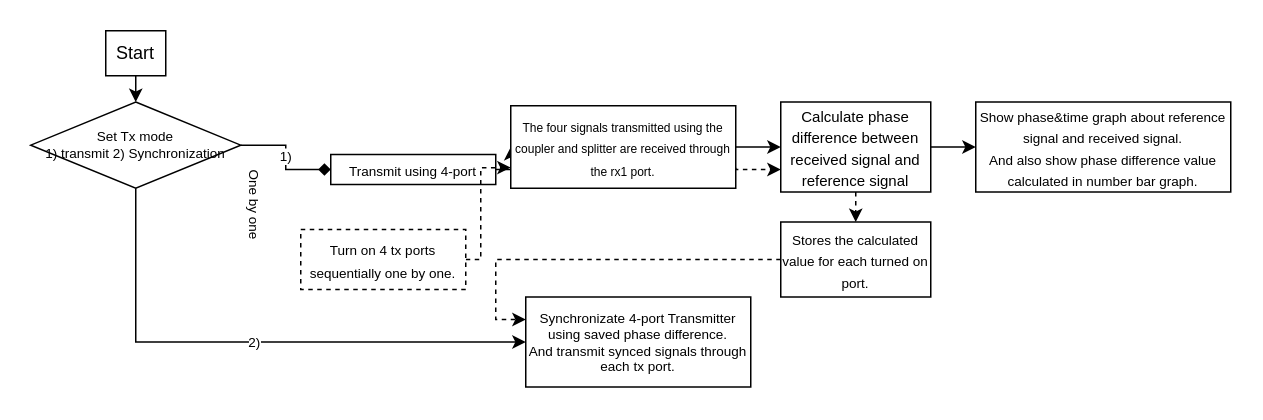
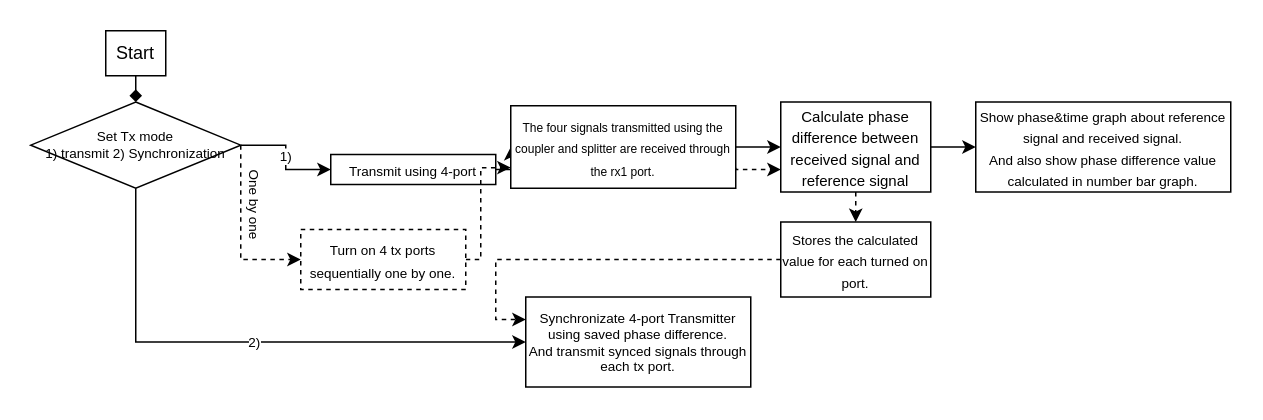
edge "Start" -> "Set Tx mode1) transmit 2) Synchronization": arrowhead classic -> diamond
edge "Set Tx mode1) transmit 2) Synchronization" -> "Transmit using 4-port": arrowhead diamond -> classic
edge "Set Tx mode1) transmit 2) Synchronization" -> "Turn on 4 tx ports sequentially one by one.": added
